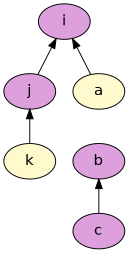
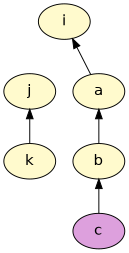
node "i": fillcolor plum -> lemonchiffon
edge "j" -> "i": removed
node "j": fillcolor plum -> lemonchiffon
edge "b" -> "a": added
node "b": fillcolor plum -> lemonchiffon
